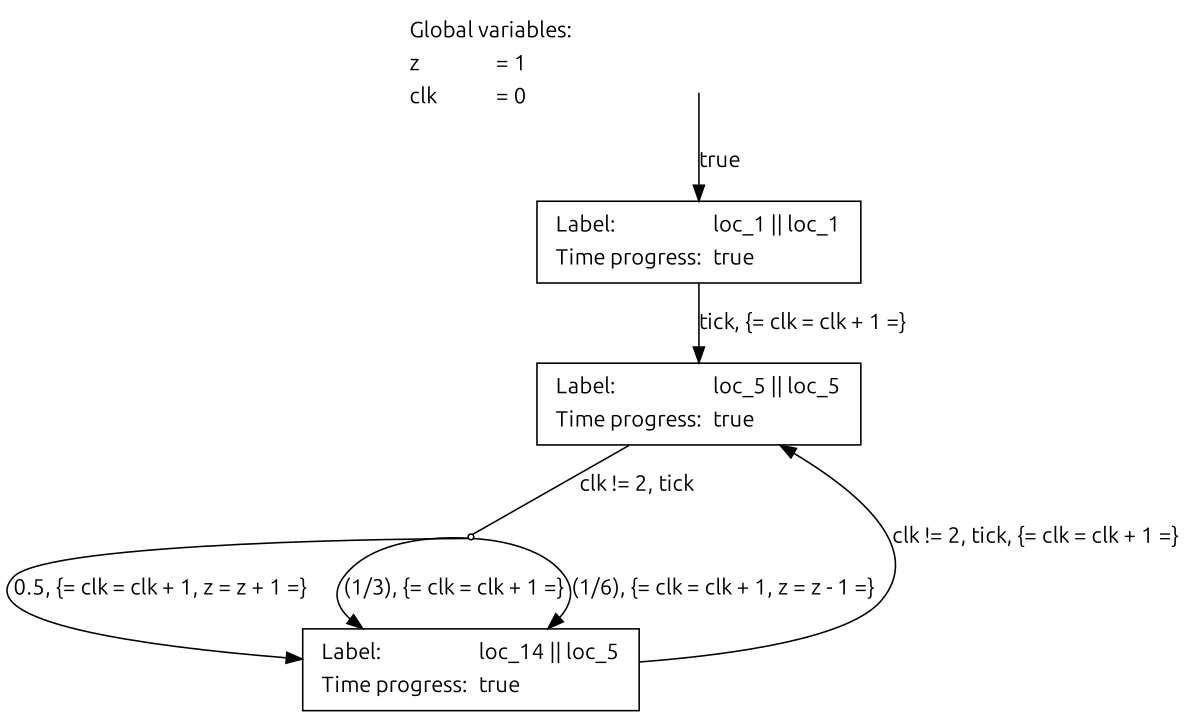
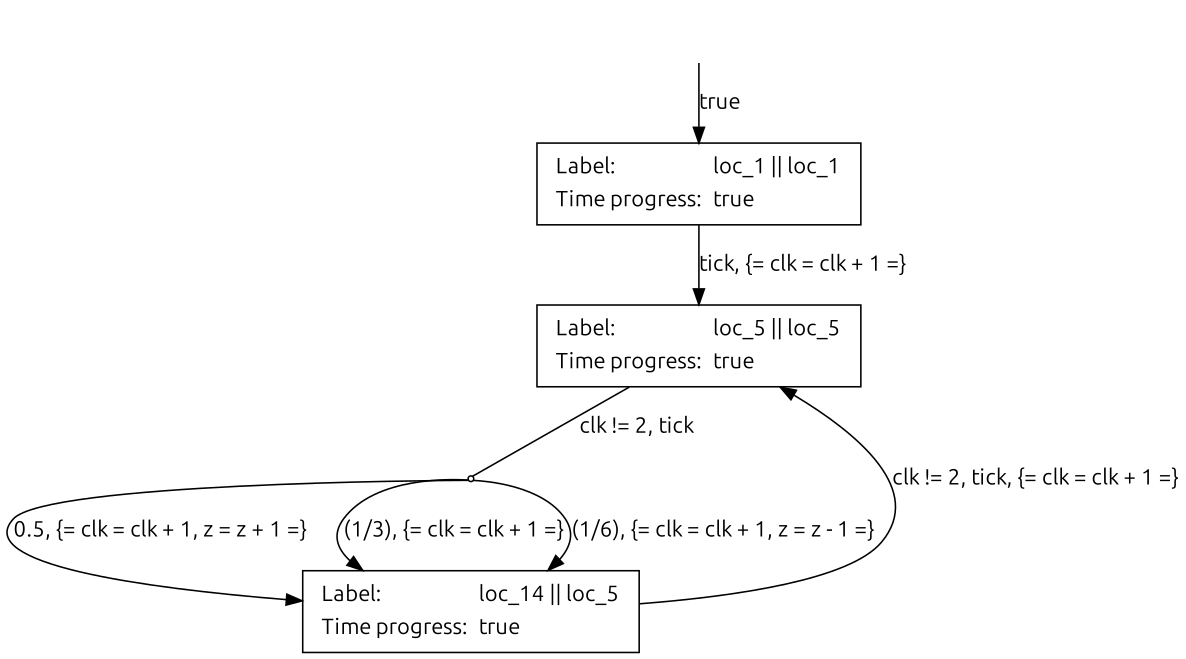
node "Global variables:": removed
